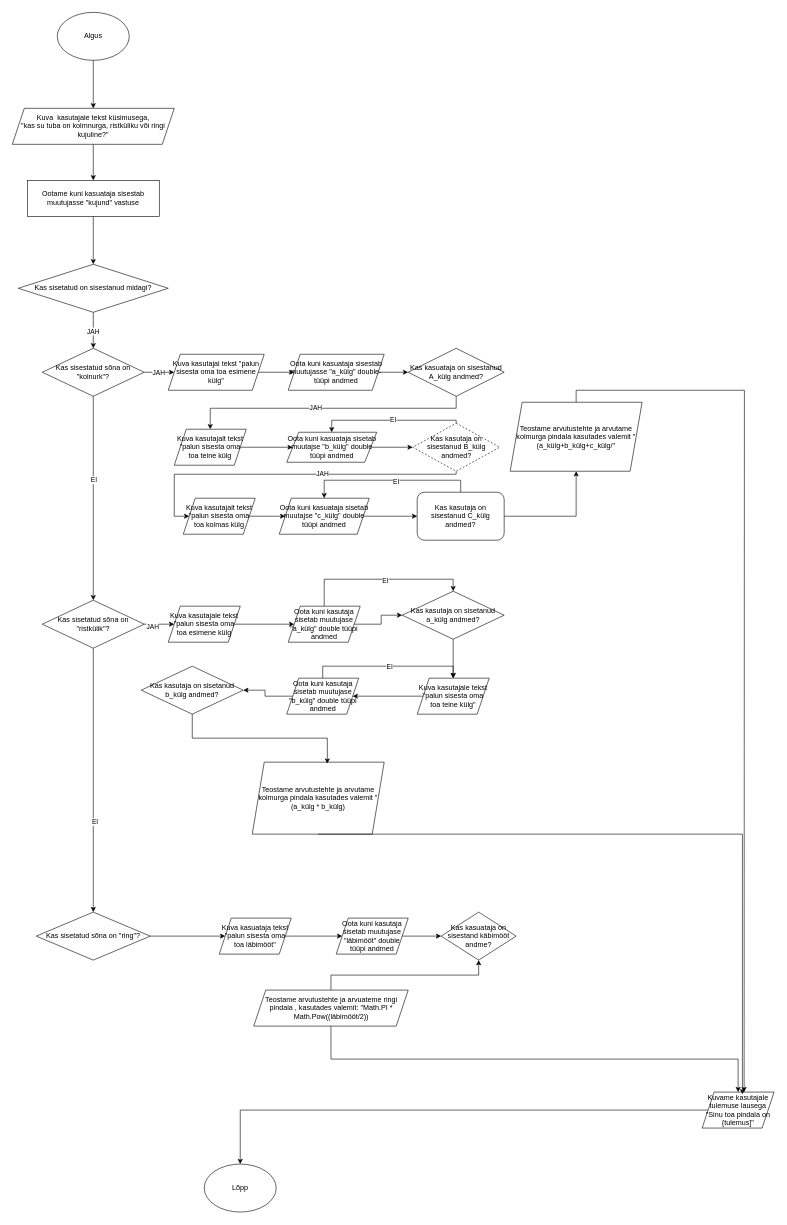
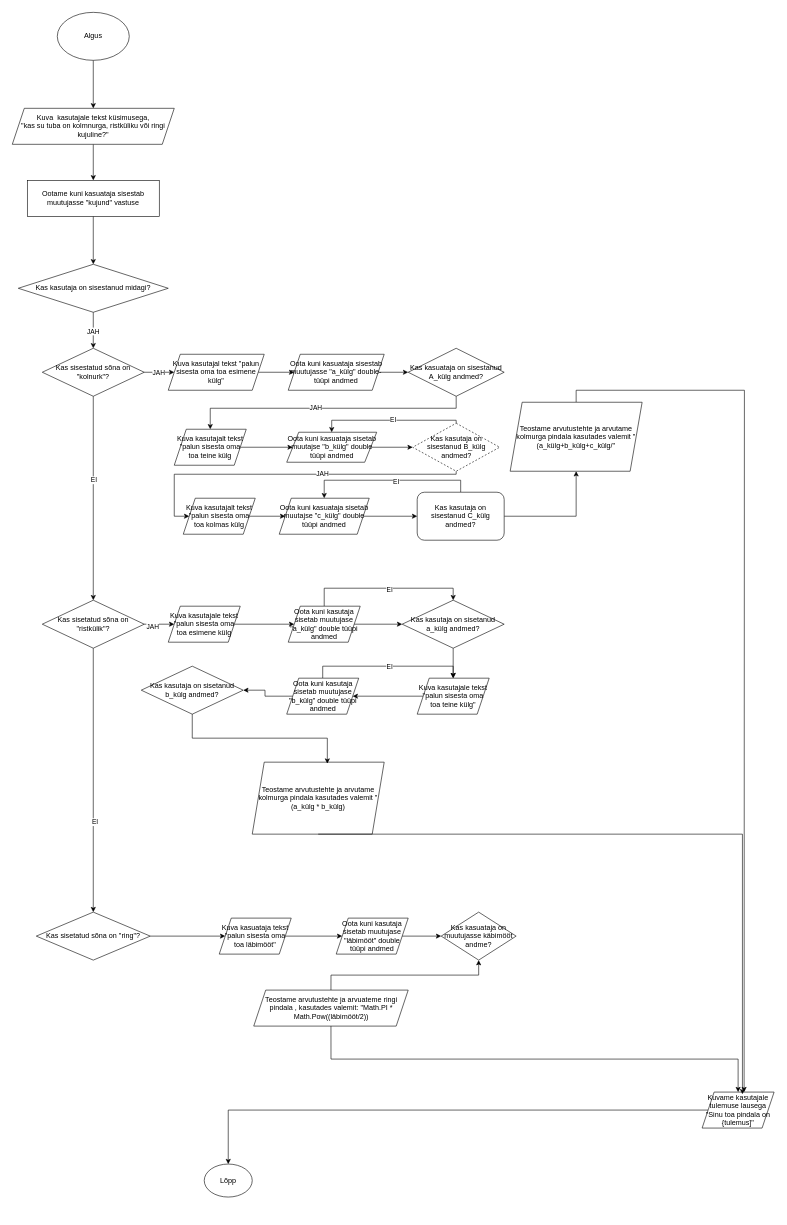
node "Kas sisetatud on sisestanud midagi?": label "Kas sisetatud on sisestanud midagi?" -> "Kas kasutaja on sisestanud midagi?"
node "Kas kasutaja on sisetanud a_külg andmed?": moved (453, 615) -> (453, 624)
node "Kas kasuataja on sisestand käbimööt andme?": label "Kas kasuataja on sisestand käbimööt andme?" -> "Kas kasuataja on muutujasse käbimööt andme?"
node "Lõpp": size 72x48 -> 48x33
